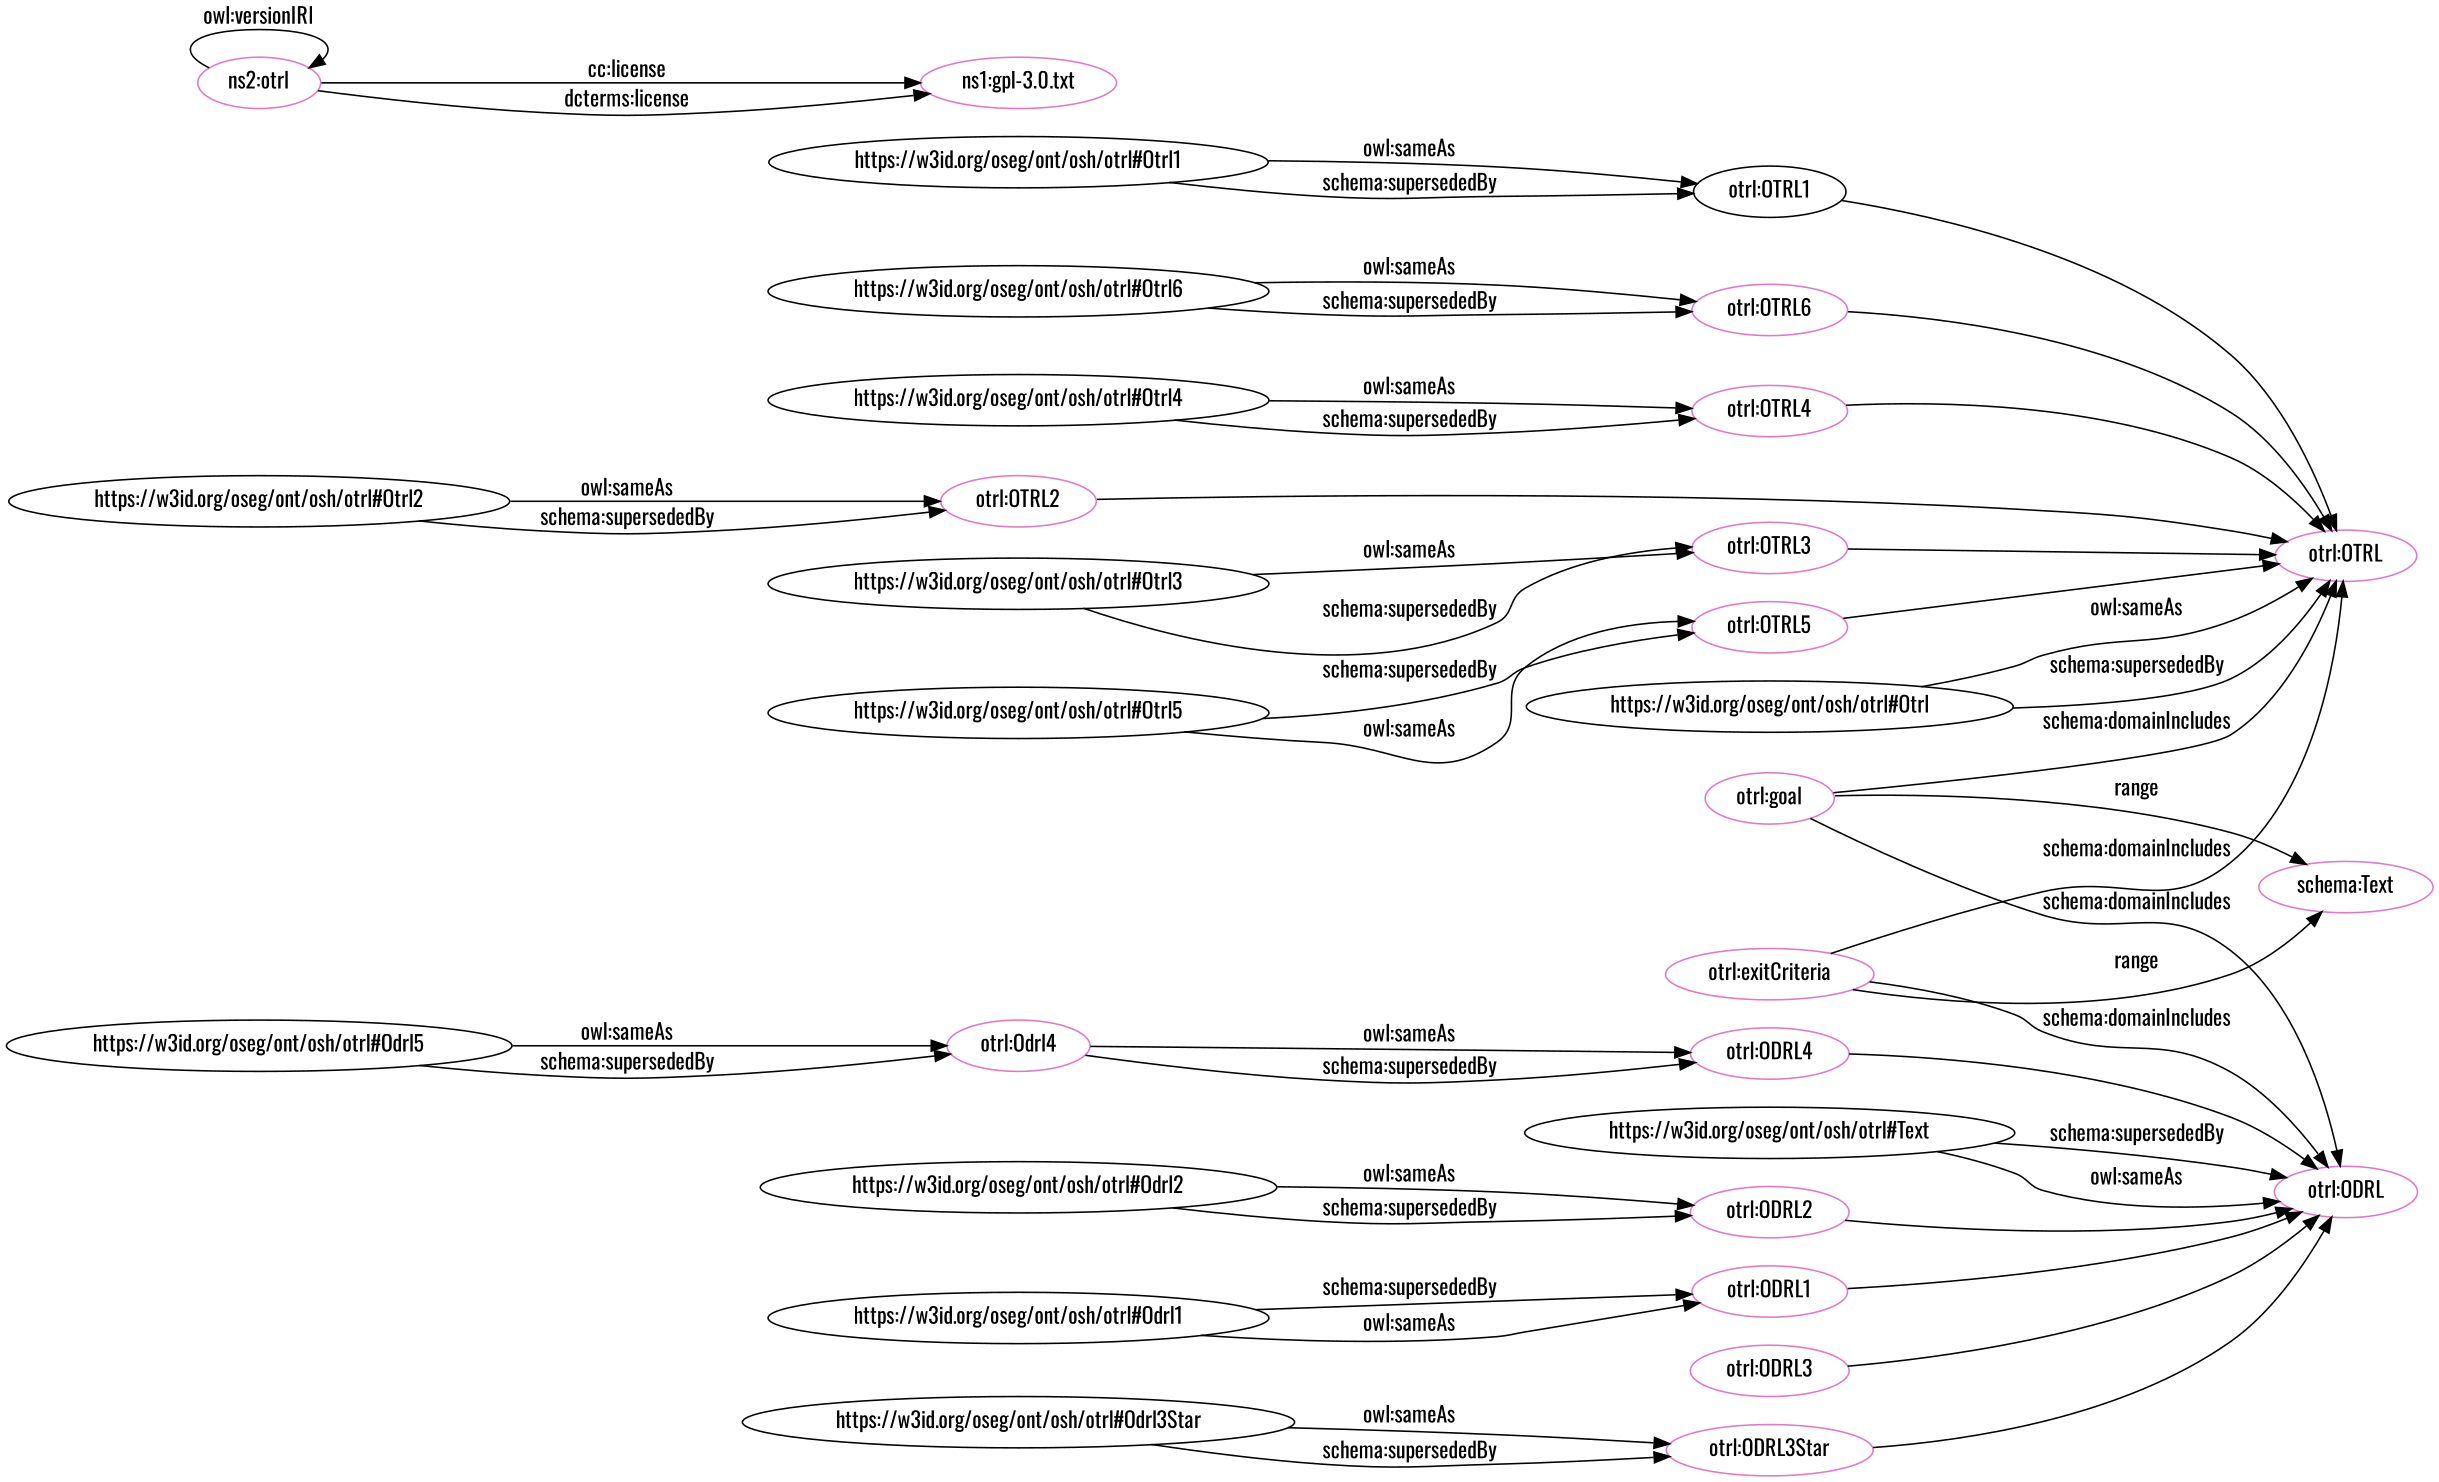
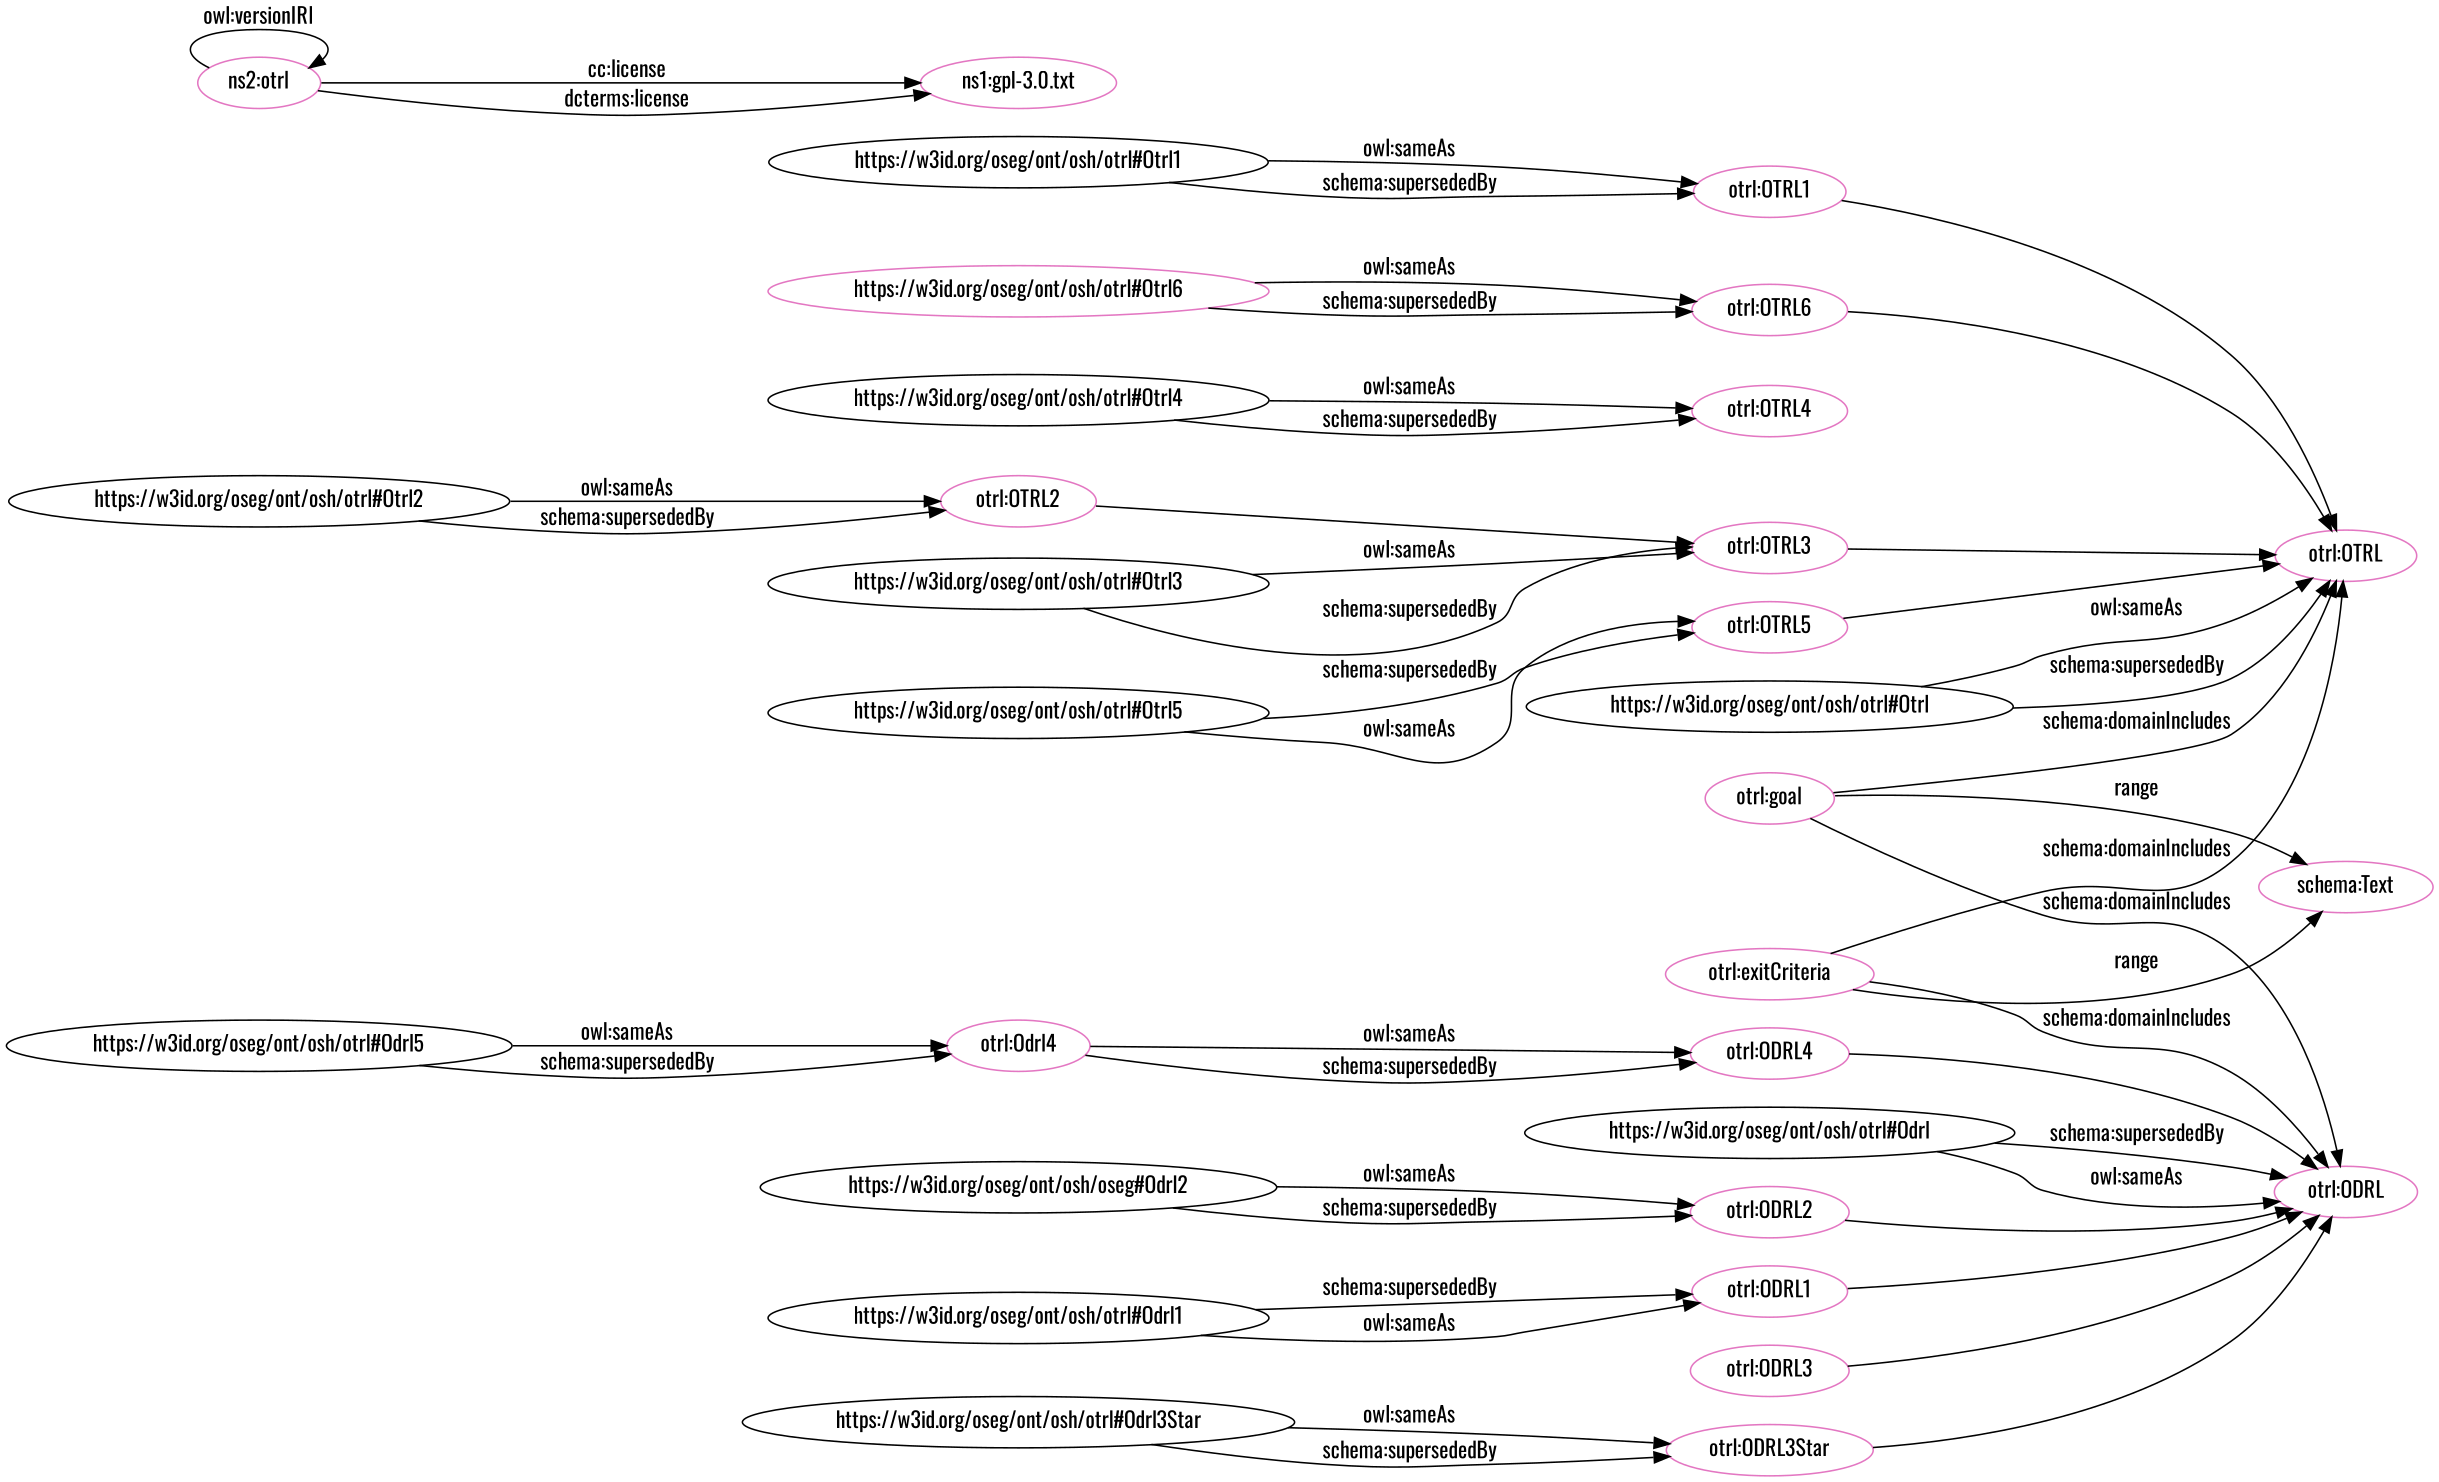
node "otrl:OTRL1": color black -> #e377c2
node "https://w3id.org/oseg/ont/osh/otrl#Otrl6": color black -> #e377c2
edge "otrl:OTRL4" -> "otrl:OTRL": removed
edge "otrl:OTRL2" -> "otrl:OTRL": now "otrl:OTRL2" -> "otrl:OTRL3"
node "https://w3id.org/oseg/ont/osh/otrl#Text": label "https://w3id.org/oseg/ont/osh/otrl#Text" -> "https://w3id.org/oseg/ont/osh/otrl#Odrl"
node "https://w3id.org/oseg/ont/osh/otrl#Odrl2": label "https://w3id.org/oseg/ont/osh/otrl#Odrl2" -> "https://w3id.org/oseg/ont/osh/oseg#Odrl2"
